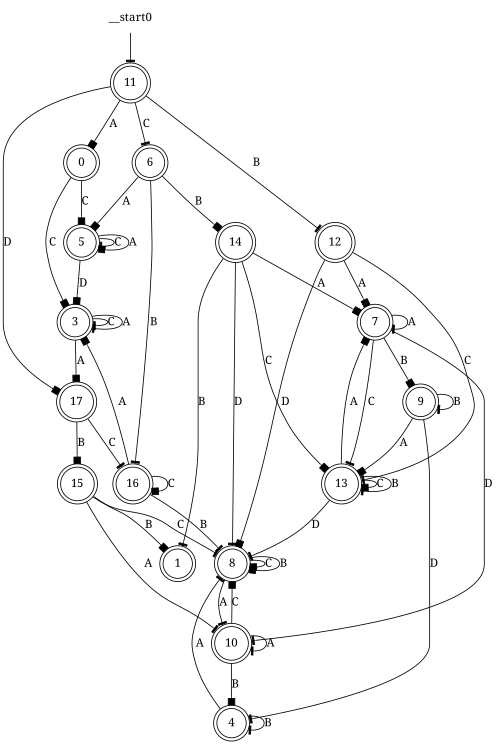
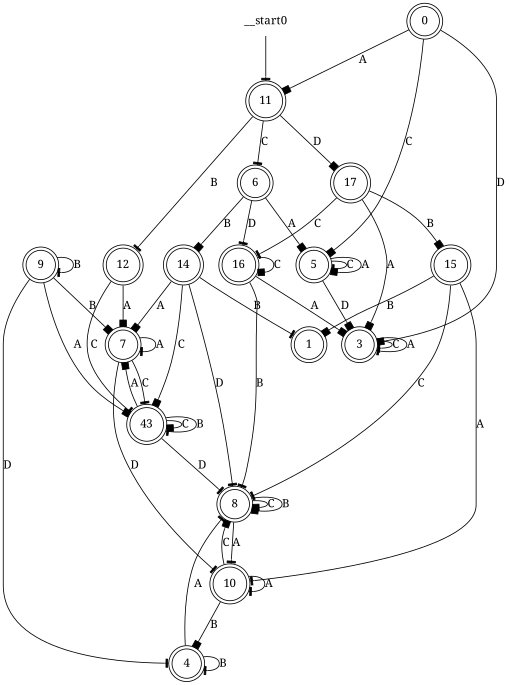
edge "11" -> "0": reversed
edge "0" -> "3": label "C" -> "D"
edge "6" -> "16": label "B" -> "D"
edge "3" -> "17": reversed
edge "7" -> "9": reversed
edge "12" -> "8": removed, label "D"
node "13": label "13" -> "43"
